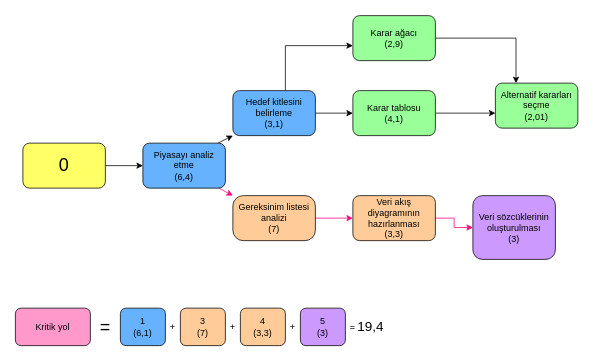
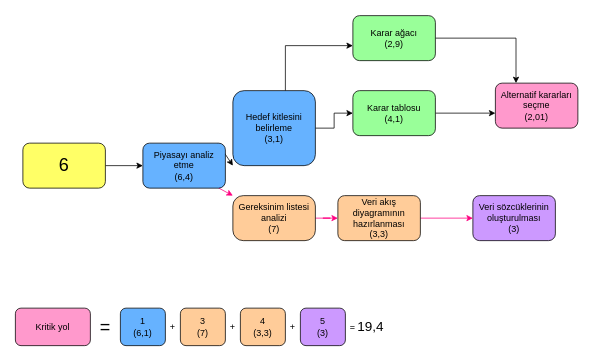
node "Alternatif kararları seçme (2,01)": fillcolor #99ff99 -> #ff99cc
node "Hedef kitlesini belirleme (3,1)": size 83x45 -> 83x75
node "0": label "0" -> "6"
node "Veri akış diyagramının hazırlanması (3,3)": moved (394, 218) -> (379, 218)
node "Veri sözcüklerinin oluşturulması (3)": size 83x64 -> 83x45
